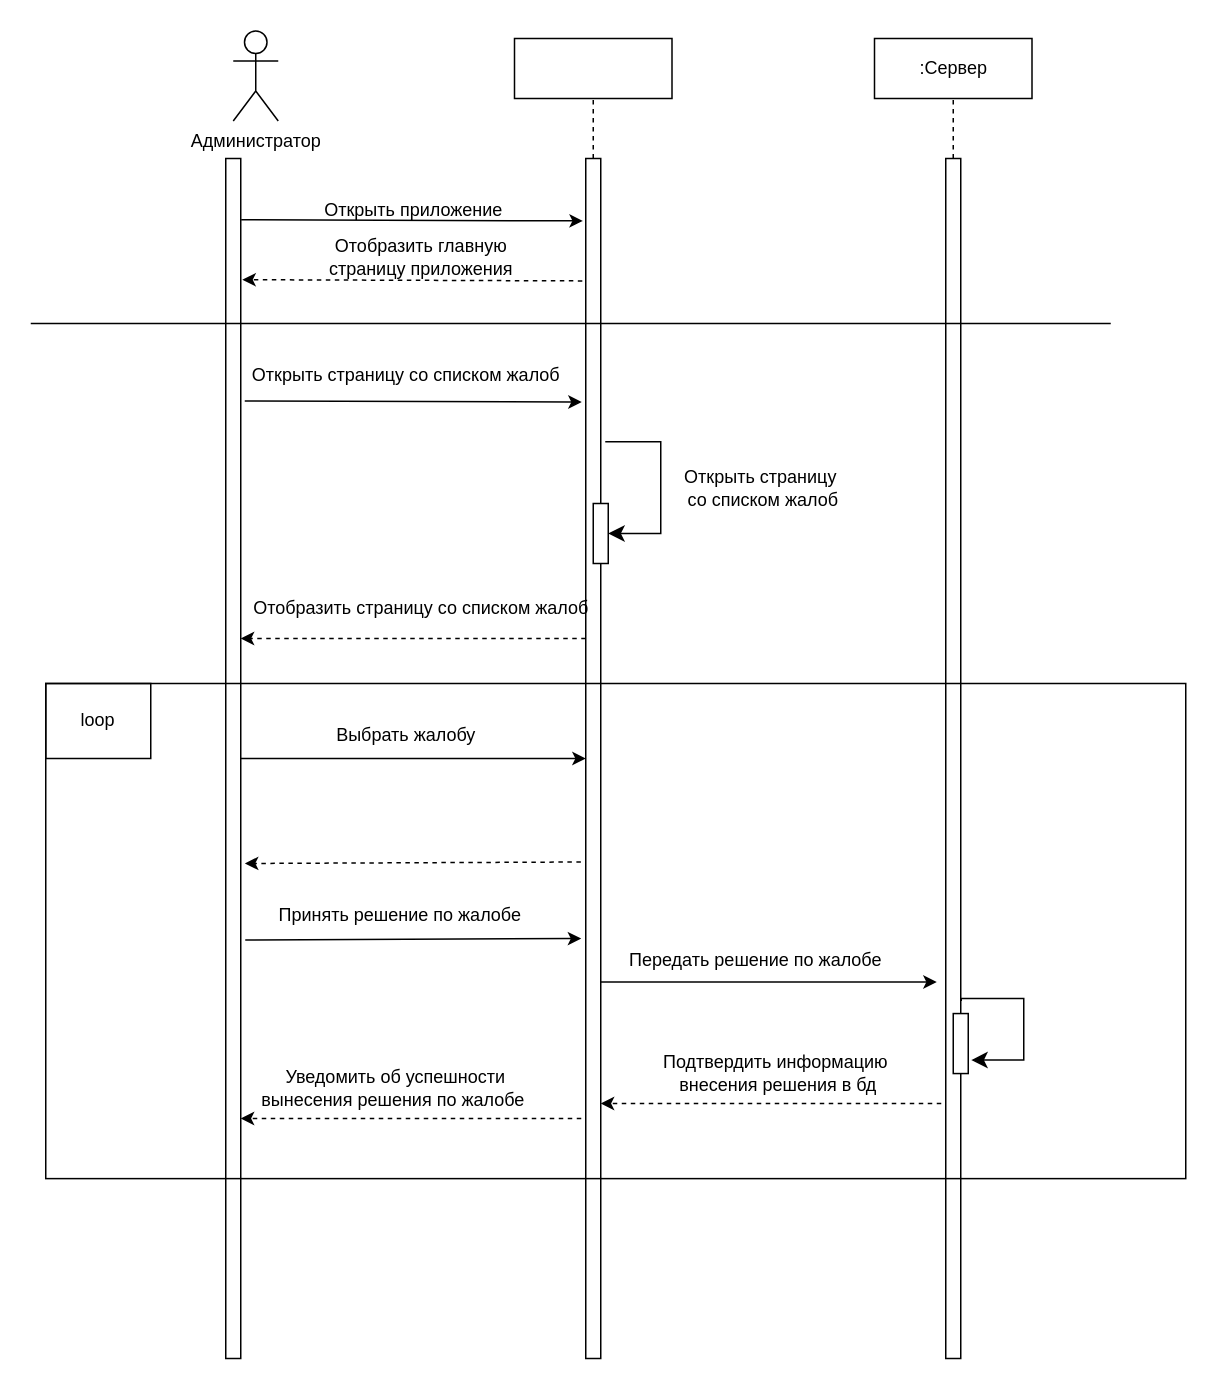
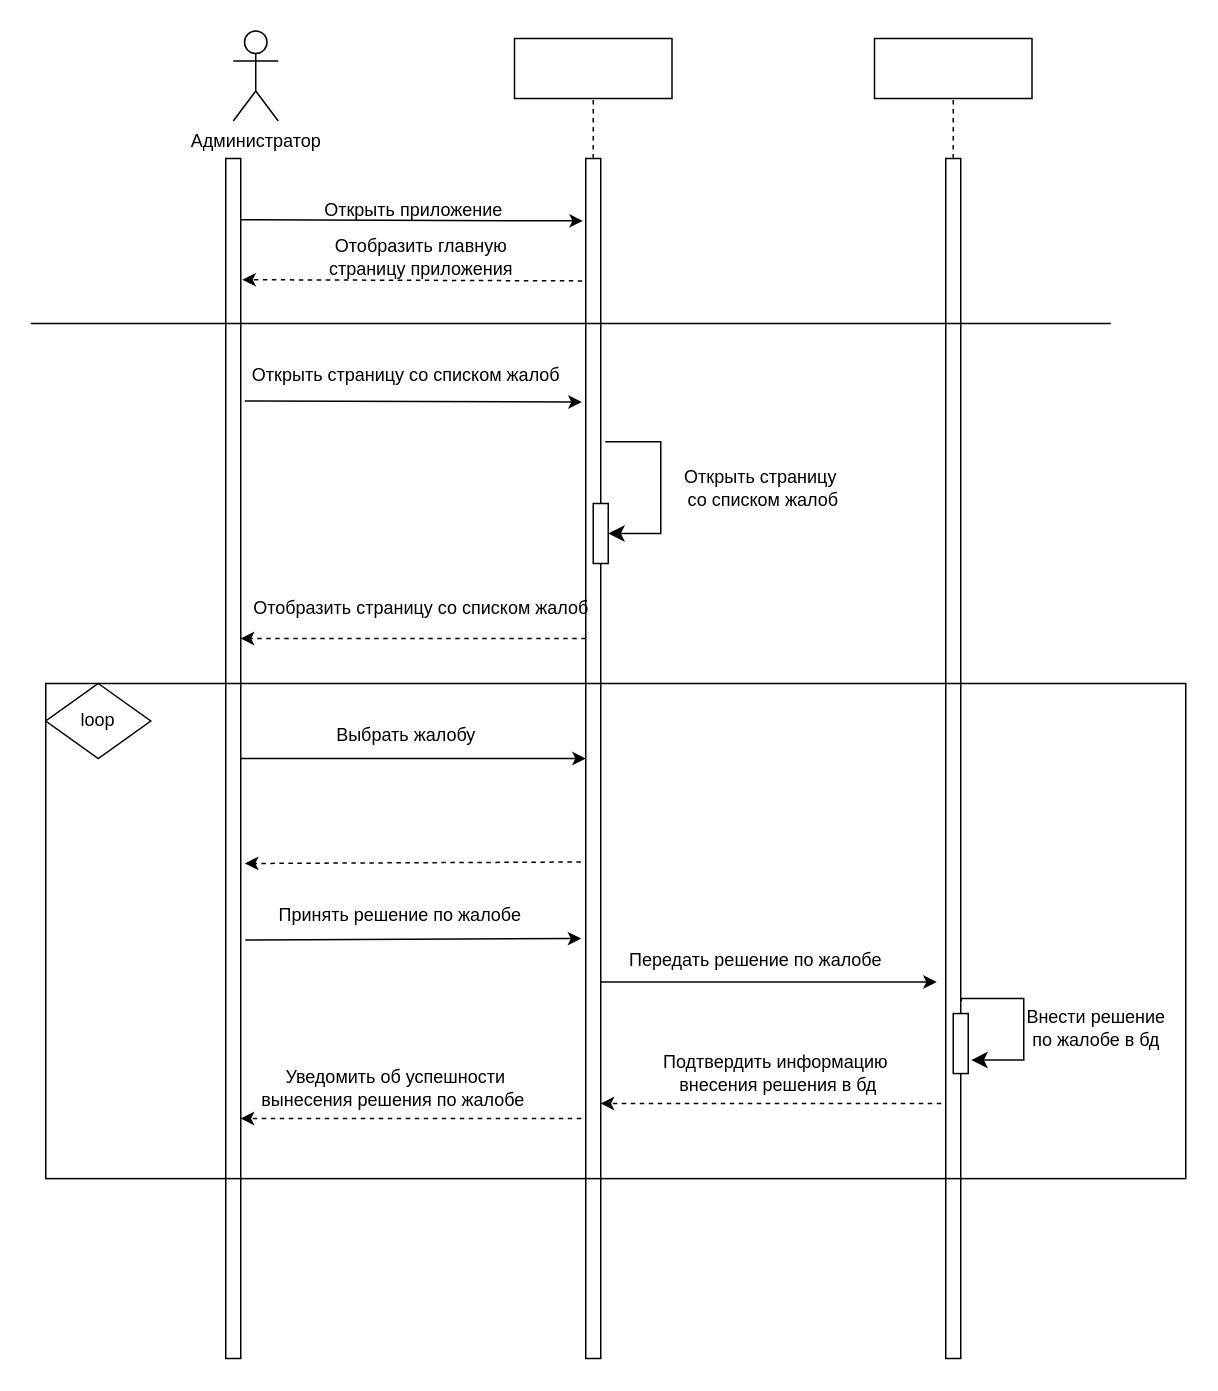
node ":Сервер": removed
node "loop": shape rectangle -> diamond
node "Внести решение по жалобе в бд": added
